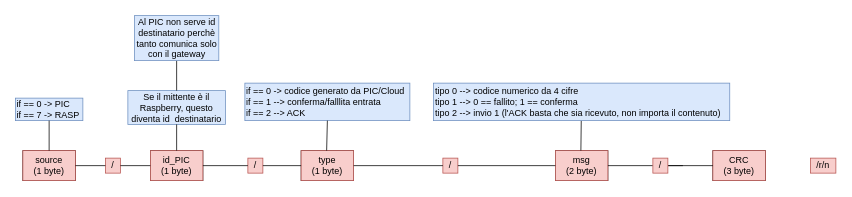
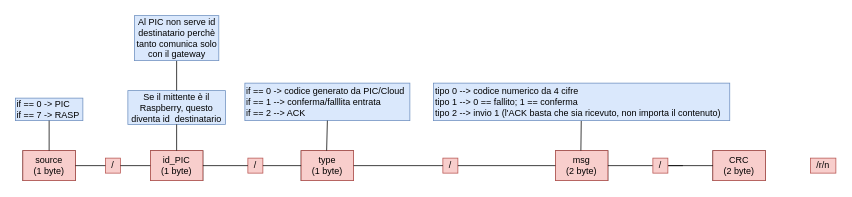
node "CRC (3 byte)": label "CRC (3 byte)" -> "CRC (2 byte)"
